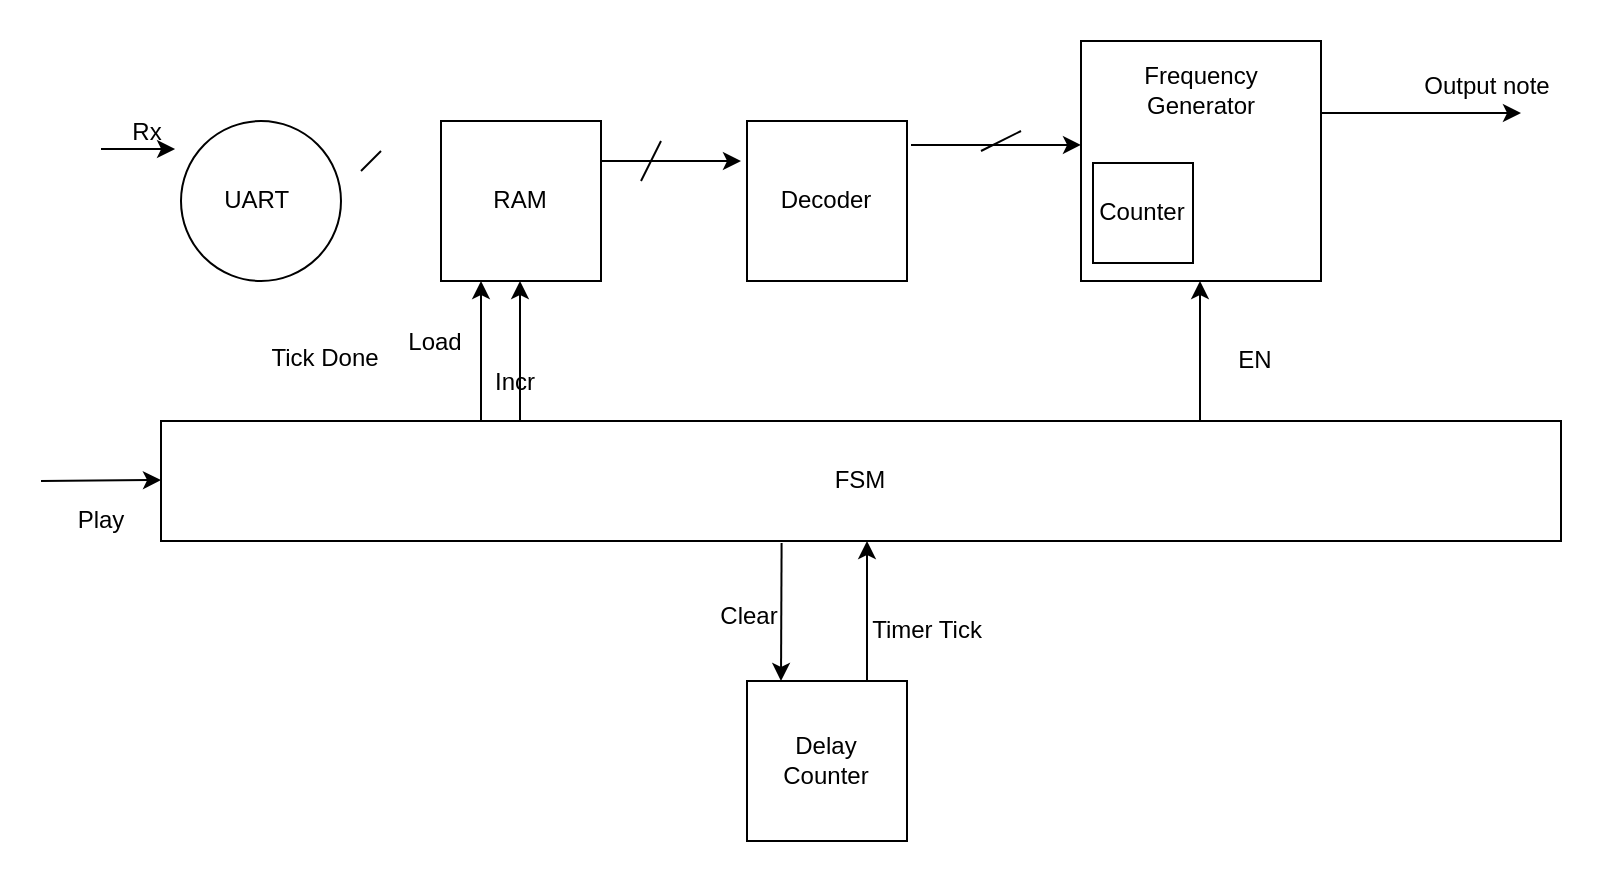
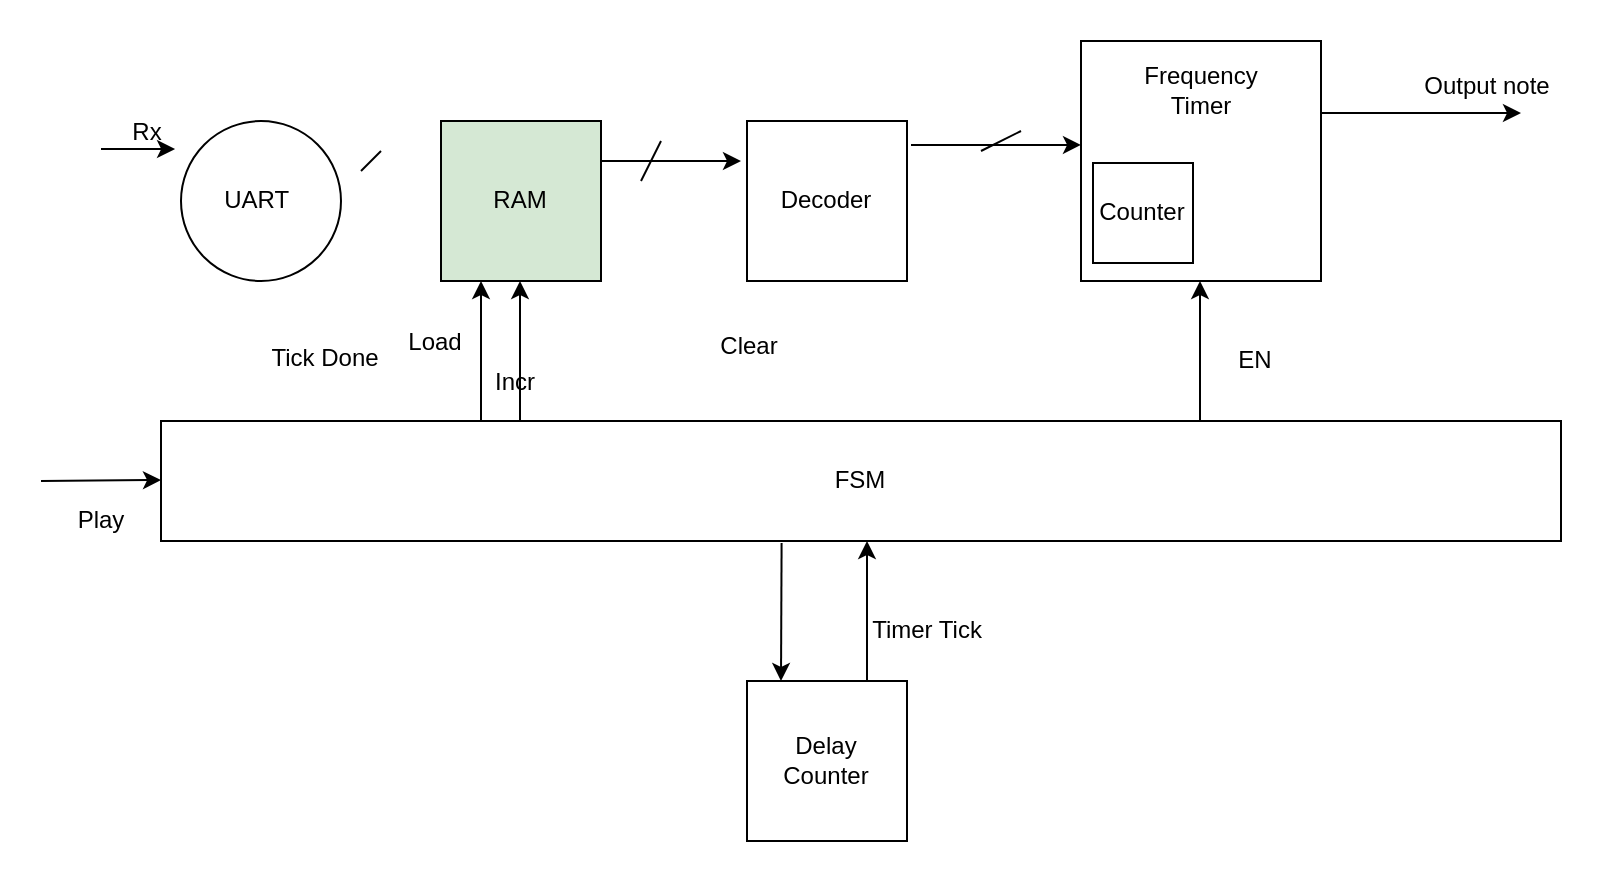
node "Frequency Generator": label "Frequency Generator" -> "Frequency Timer"
node "RAM": fillcolor #ffffff -> #d5e8d4
node "Clear": moved (749, 617) -> (749, 347)
